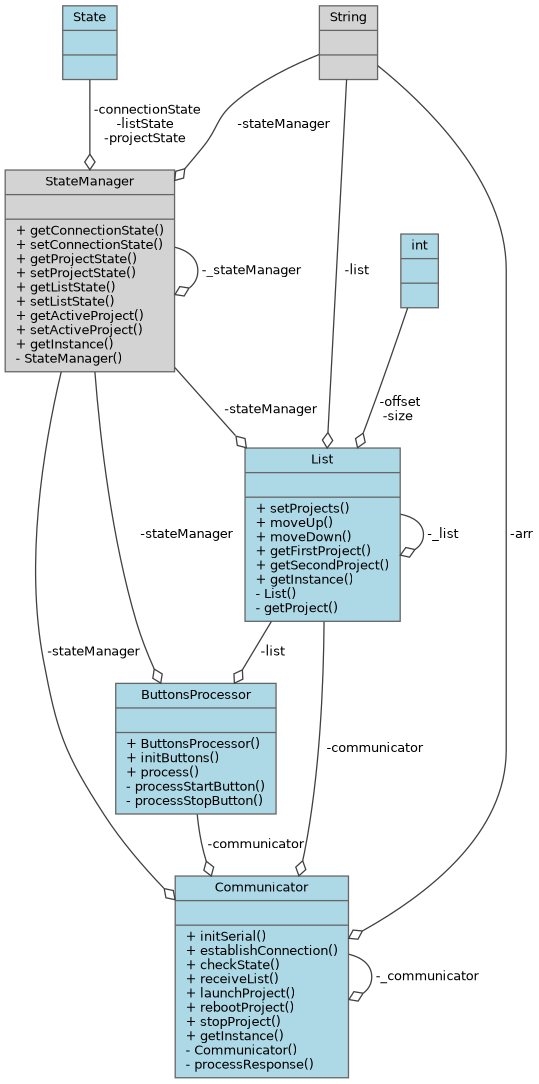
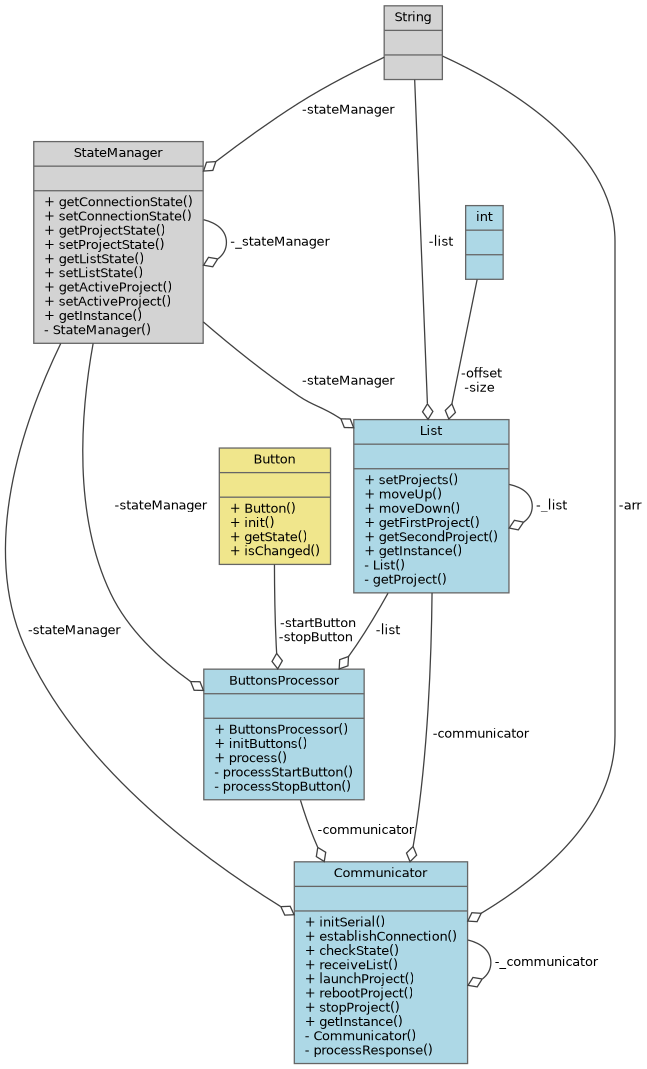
node "State": removed
node "Button": added
